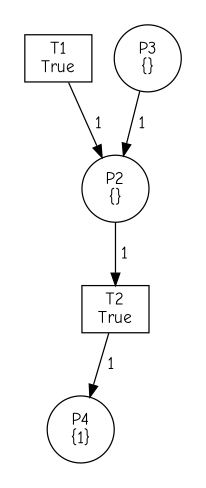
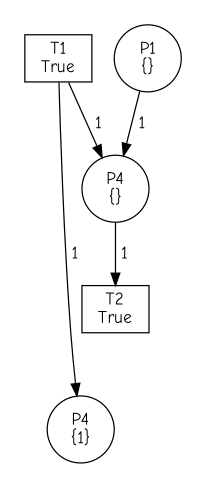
node "P3 {}": label "P3 {}" -> "P1 {}"
node "P2 {}": label "P2 {}" -> "P4 {}"
edge "T2 True" -> "P4 {1}": now "T1 True" -> "P4 {1}"
